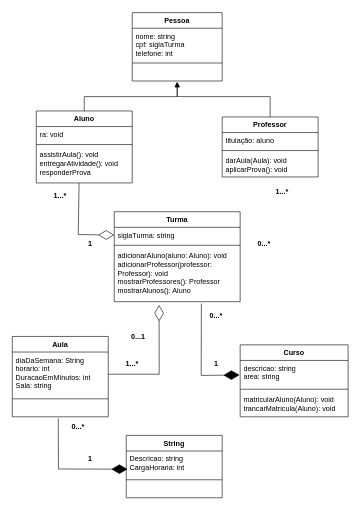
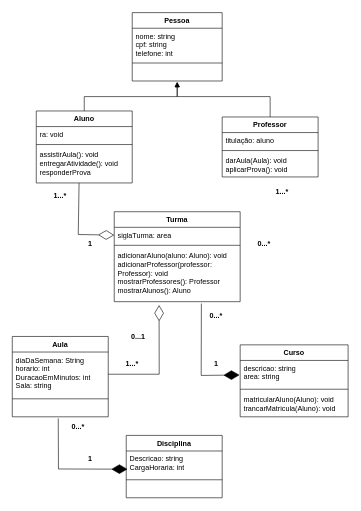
node "nome: stringcpf: siglaTurmatelefone: int": label "nome: stringcpf: siglaTurmatelefone: int" -> "nome: stringcpf: stringtelefone: int"
node "siglaTurma: string": label "siglaTurma: string" -> "siglaTurma: area"
node "String": label "String" -> "Disciplina"
